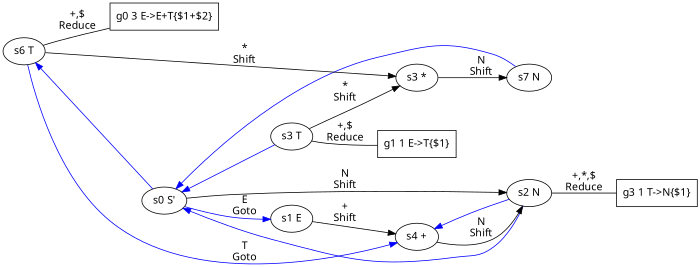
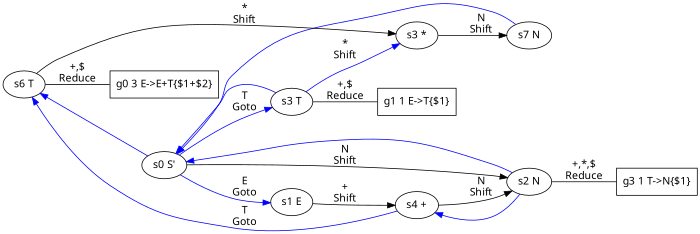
edge "s3 T" -> "s3 *": color black -> blue
edge "s0 S'" -> "s3 T": added, label "T Goto"
edge "s6 T" -> "s4 +": reversed
